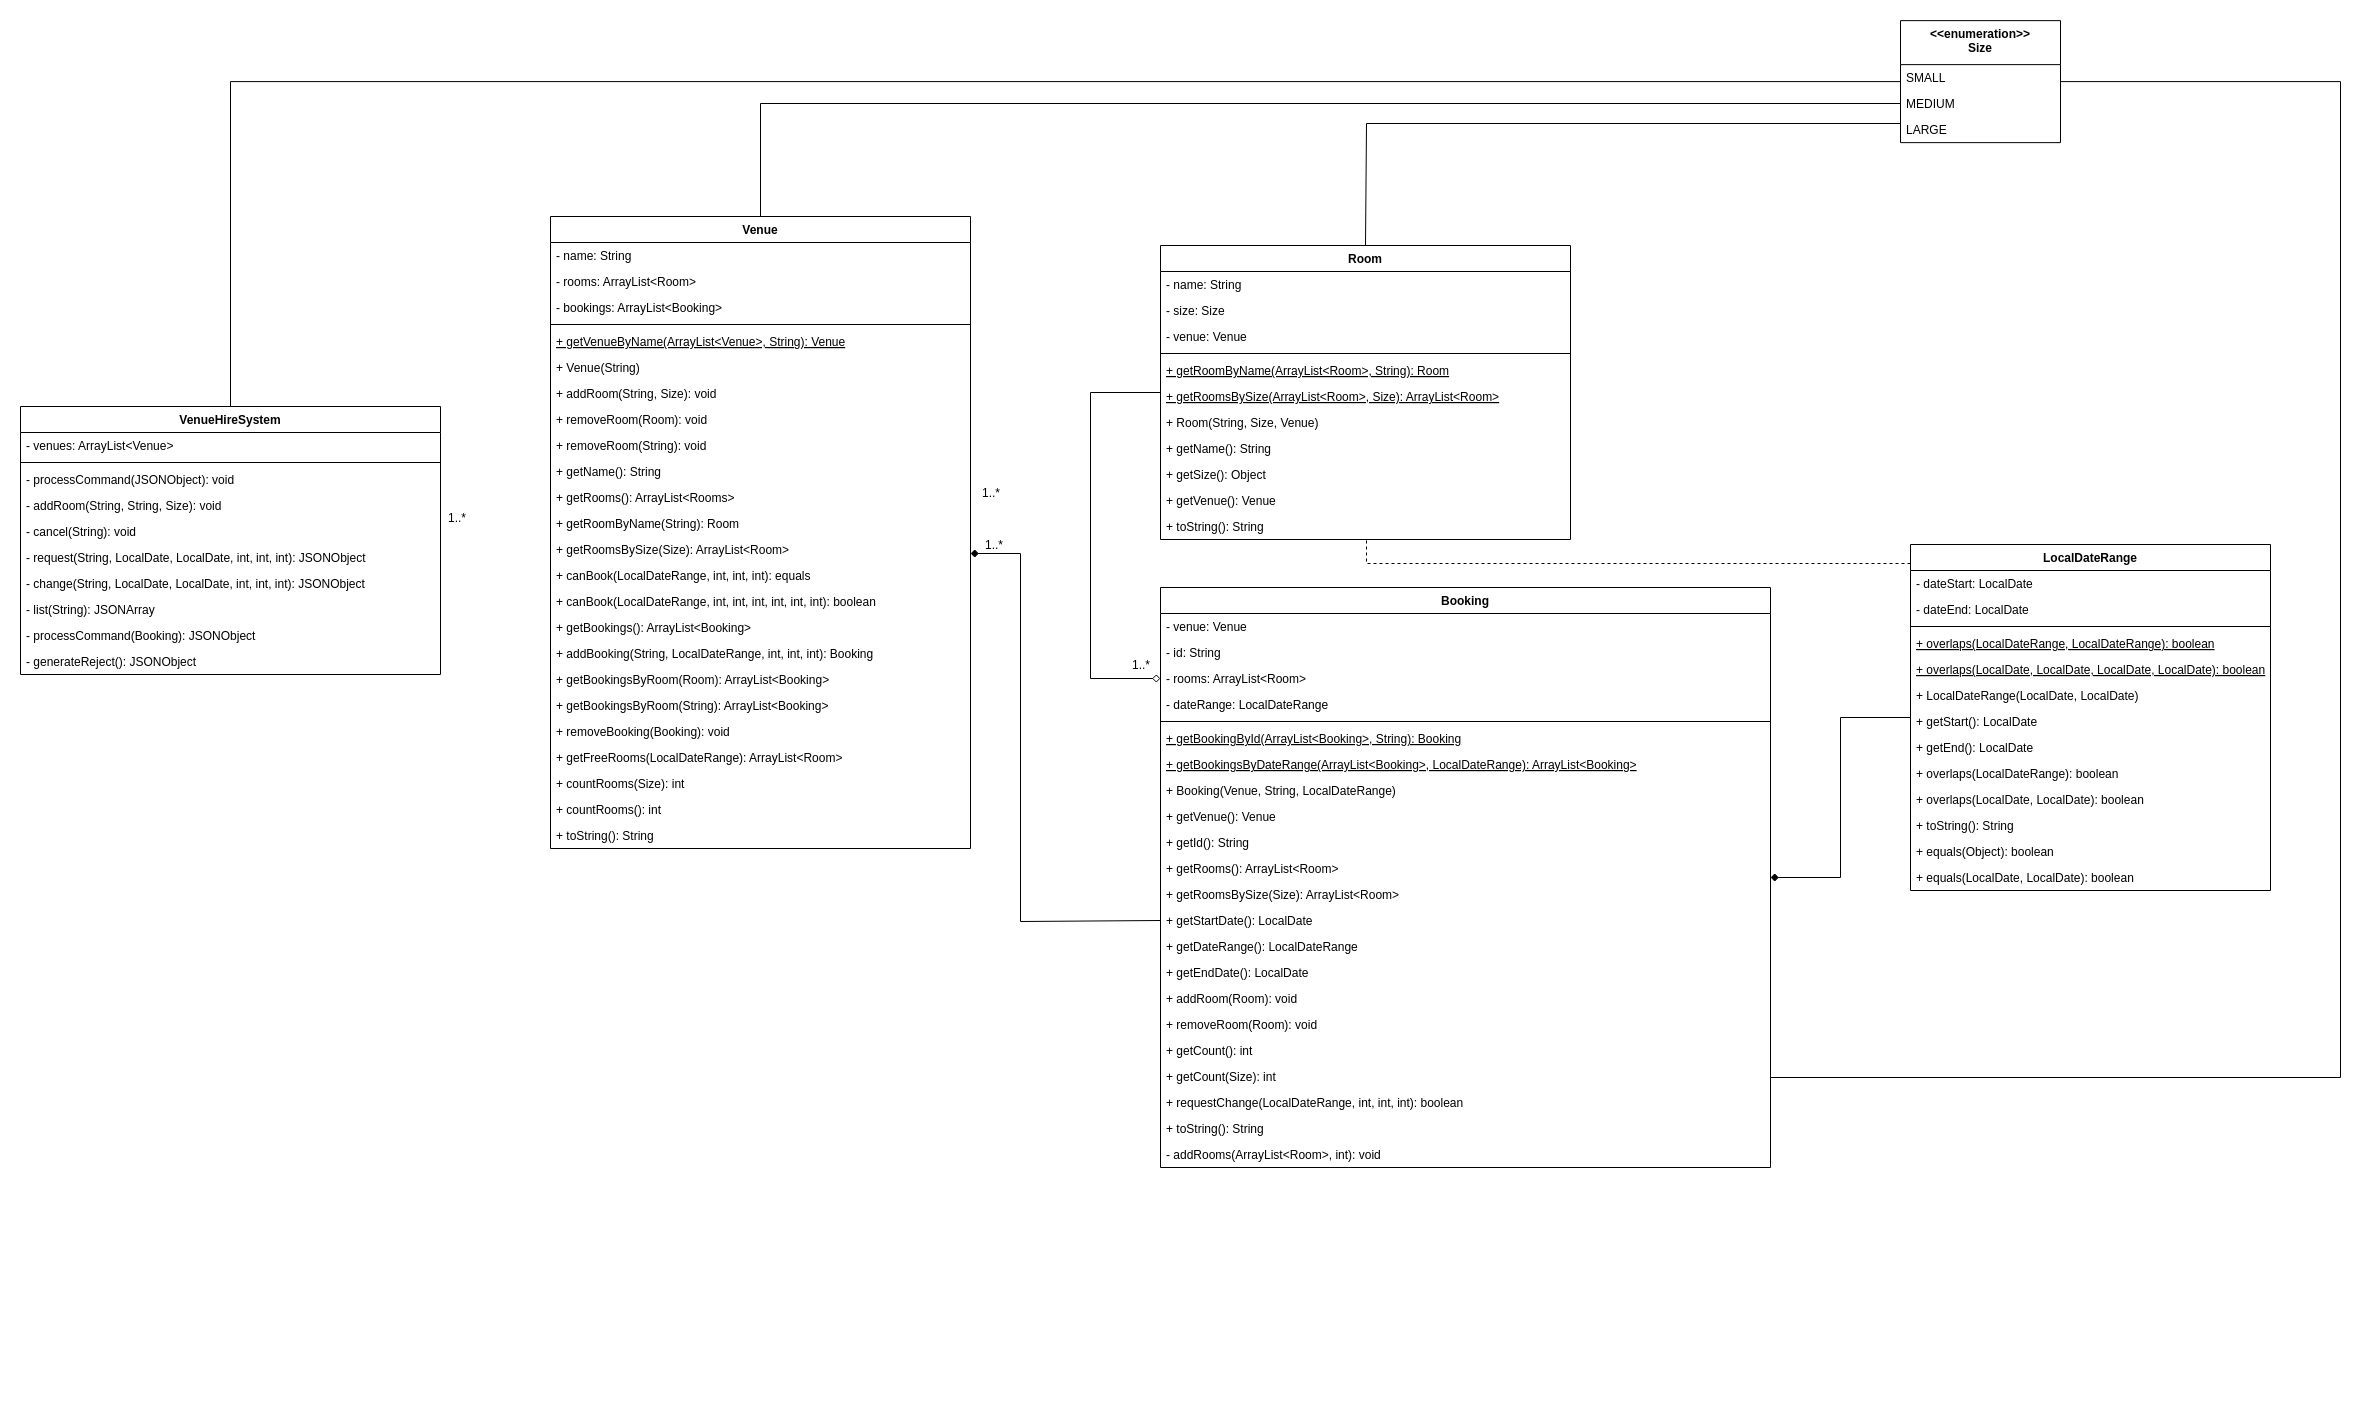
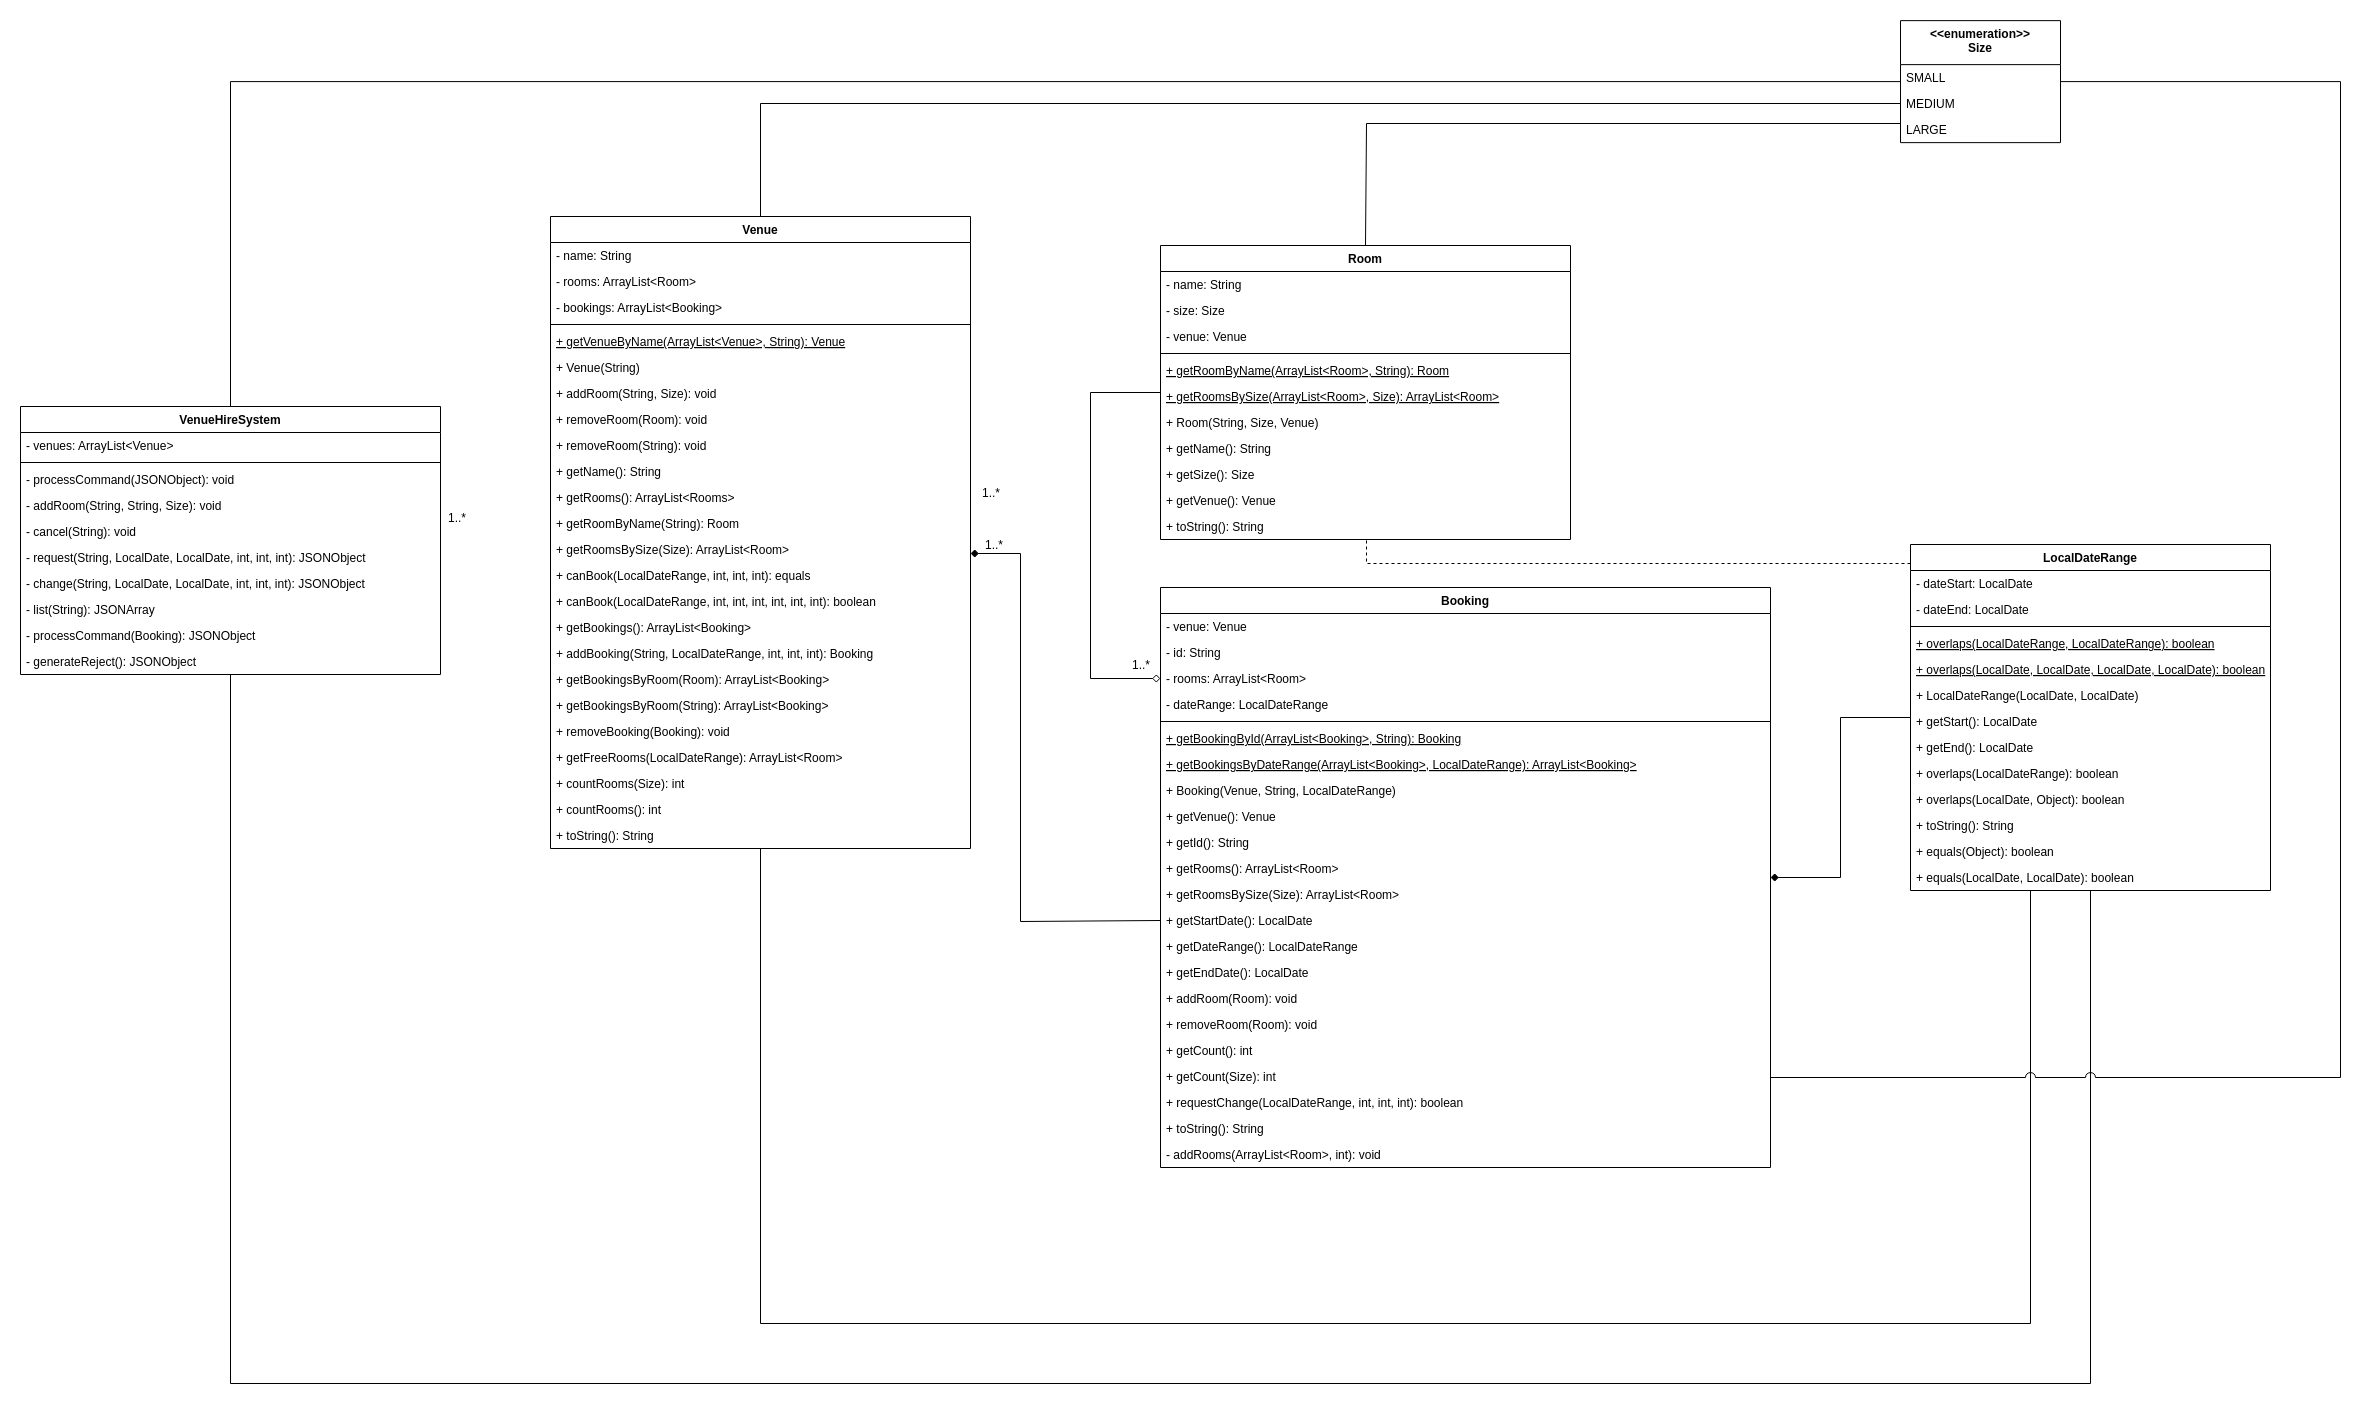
node "+ getSize(): Object": label "+ getSize(): Object" -> "+ getSize(): Size"
node "+ overlaps(LocalDate, LocalDate): boolean": label "+ overlaps(LocalDate, LocalDate): boolean" -> "+ overlaps(LocalDate, Object): boolean"
edge "Venue" -- "LocalDateRange": added
edge "VenueHireSystem" -- "LocalDateRange": added
